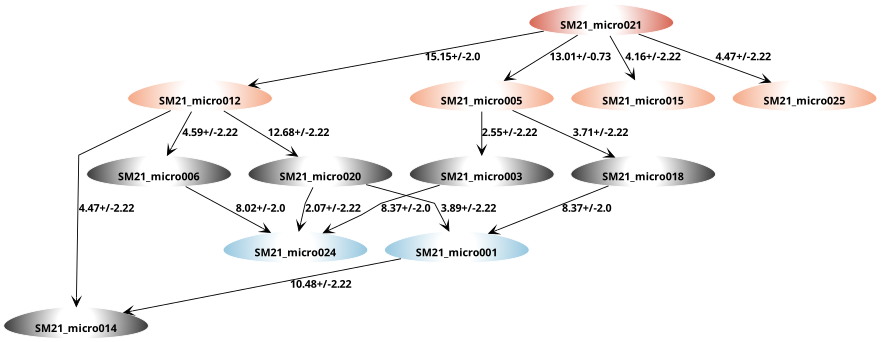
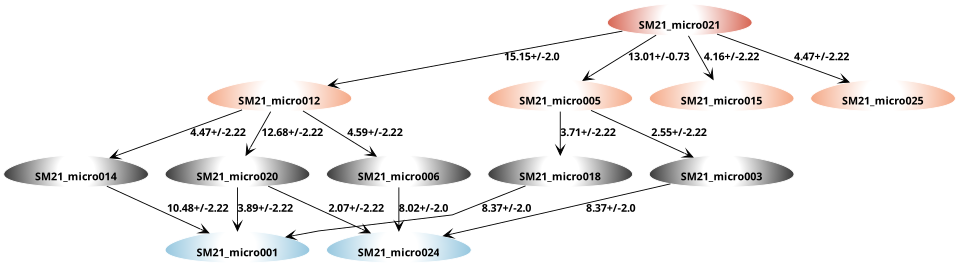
edge "SM21_micro001" -> "SM21_micro014": reversed
